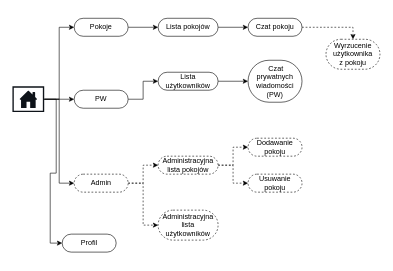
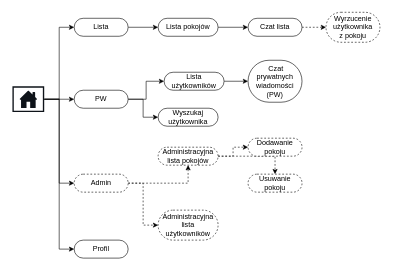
node "Pokoje": label "Pokoje" -> "Lista"
node "Czat pokoju": label "Czat pokoju" -> "Czat lista"
node "Wyrzucenie użytkownika z pokoju": moved (353, 54) -> (353, 27)
node "Lista użytkowników": moved (188, 81) -> (194, 81)
edge "PW" -> "Wyszukaj użytkownika": added
node "Wyszukaj użytkownika": added
node "Administracyjna lista pokojów": moved (188, 165) -> (188, 156)
node "Profil": moved (89, 243) -> (101, 249)
